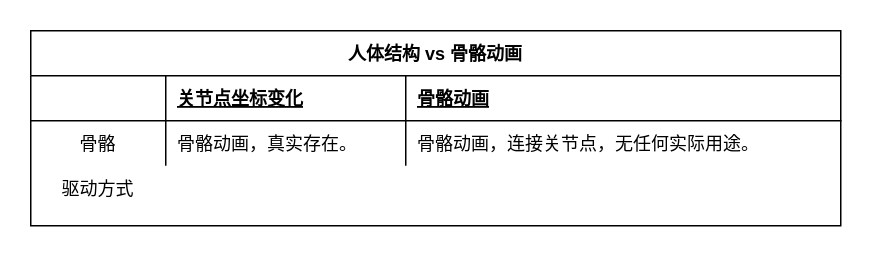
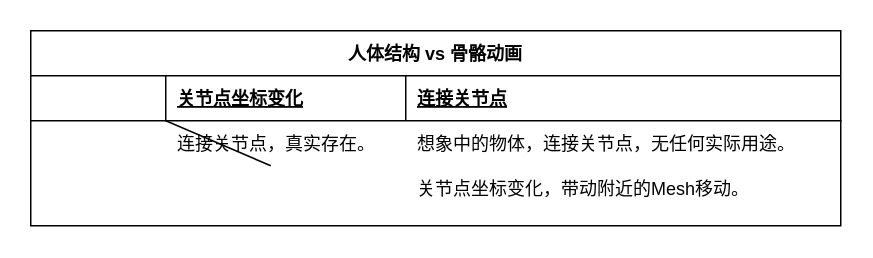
node "骨骼动画": label "骨骼动画" -> "连接关节点"
node "骨骼": removed
node "骨骼动画，真实存在。": label "骨骼动画，真实存在。" -> "连接关节点，真实存在。"
node "骨骼动画，连接关节点，无任何实际用途。": label "骨骼动画，连接关节点，无任何实际用途。" -> "想象中的物体，连接关节点，无任何实际用途。"
node "驱动方式": removed
node "关节点坐标变化，带动附近的Mesh移动。": added
